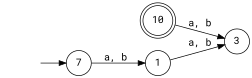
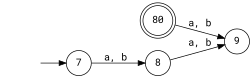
node "10": label "10" -> "80"
node "3": label "3" -> "9"
node "1": label "1" -> "8"
